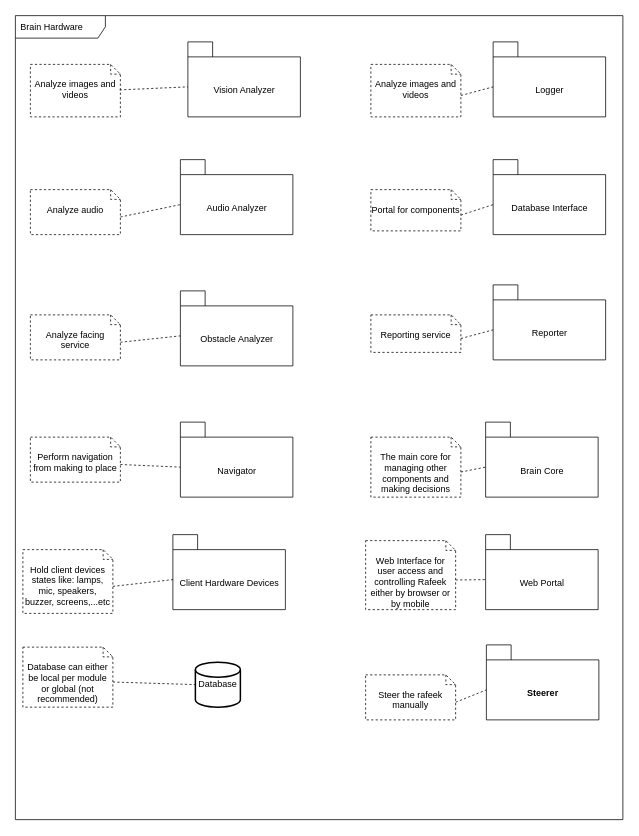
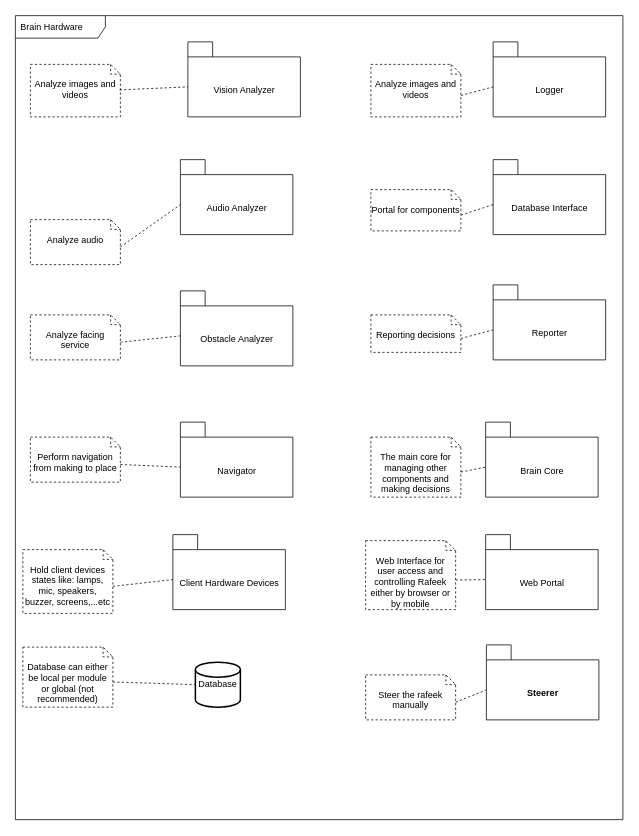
node "Analyze audio": moved (75, 212) -> (75, 242)
node "Reporting service": label "Reporting service" -> "Reporting decisions"
